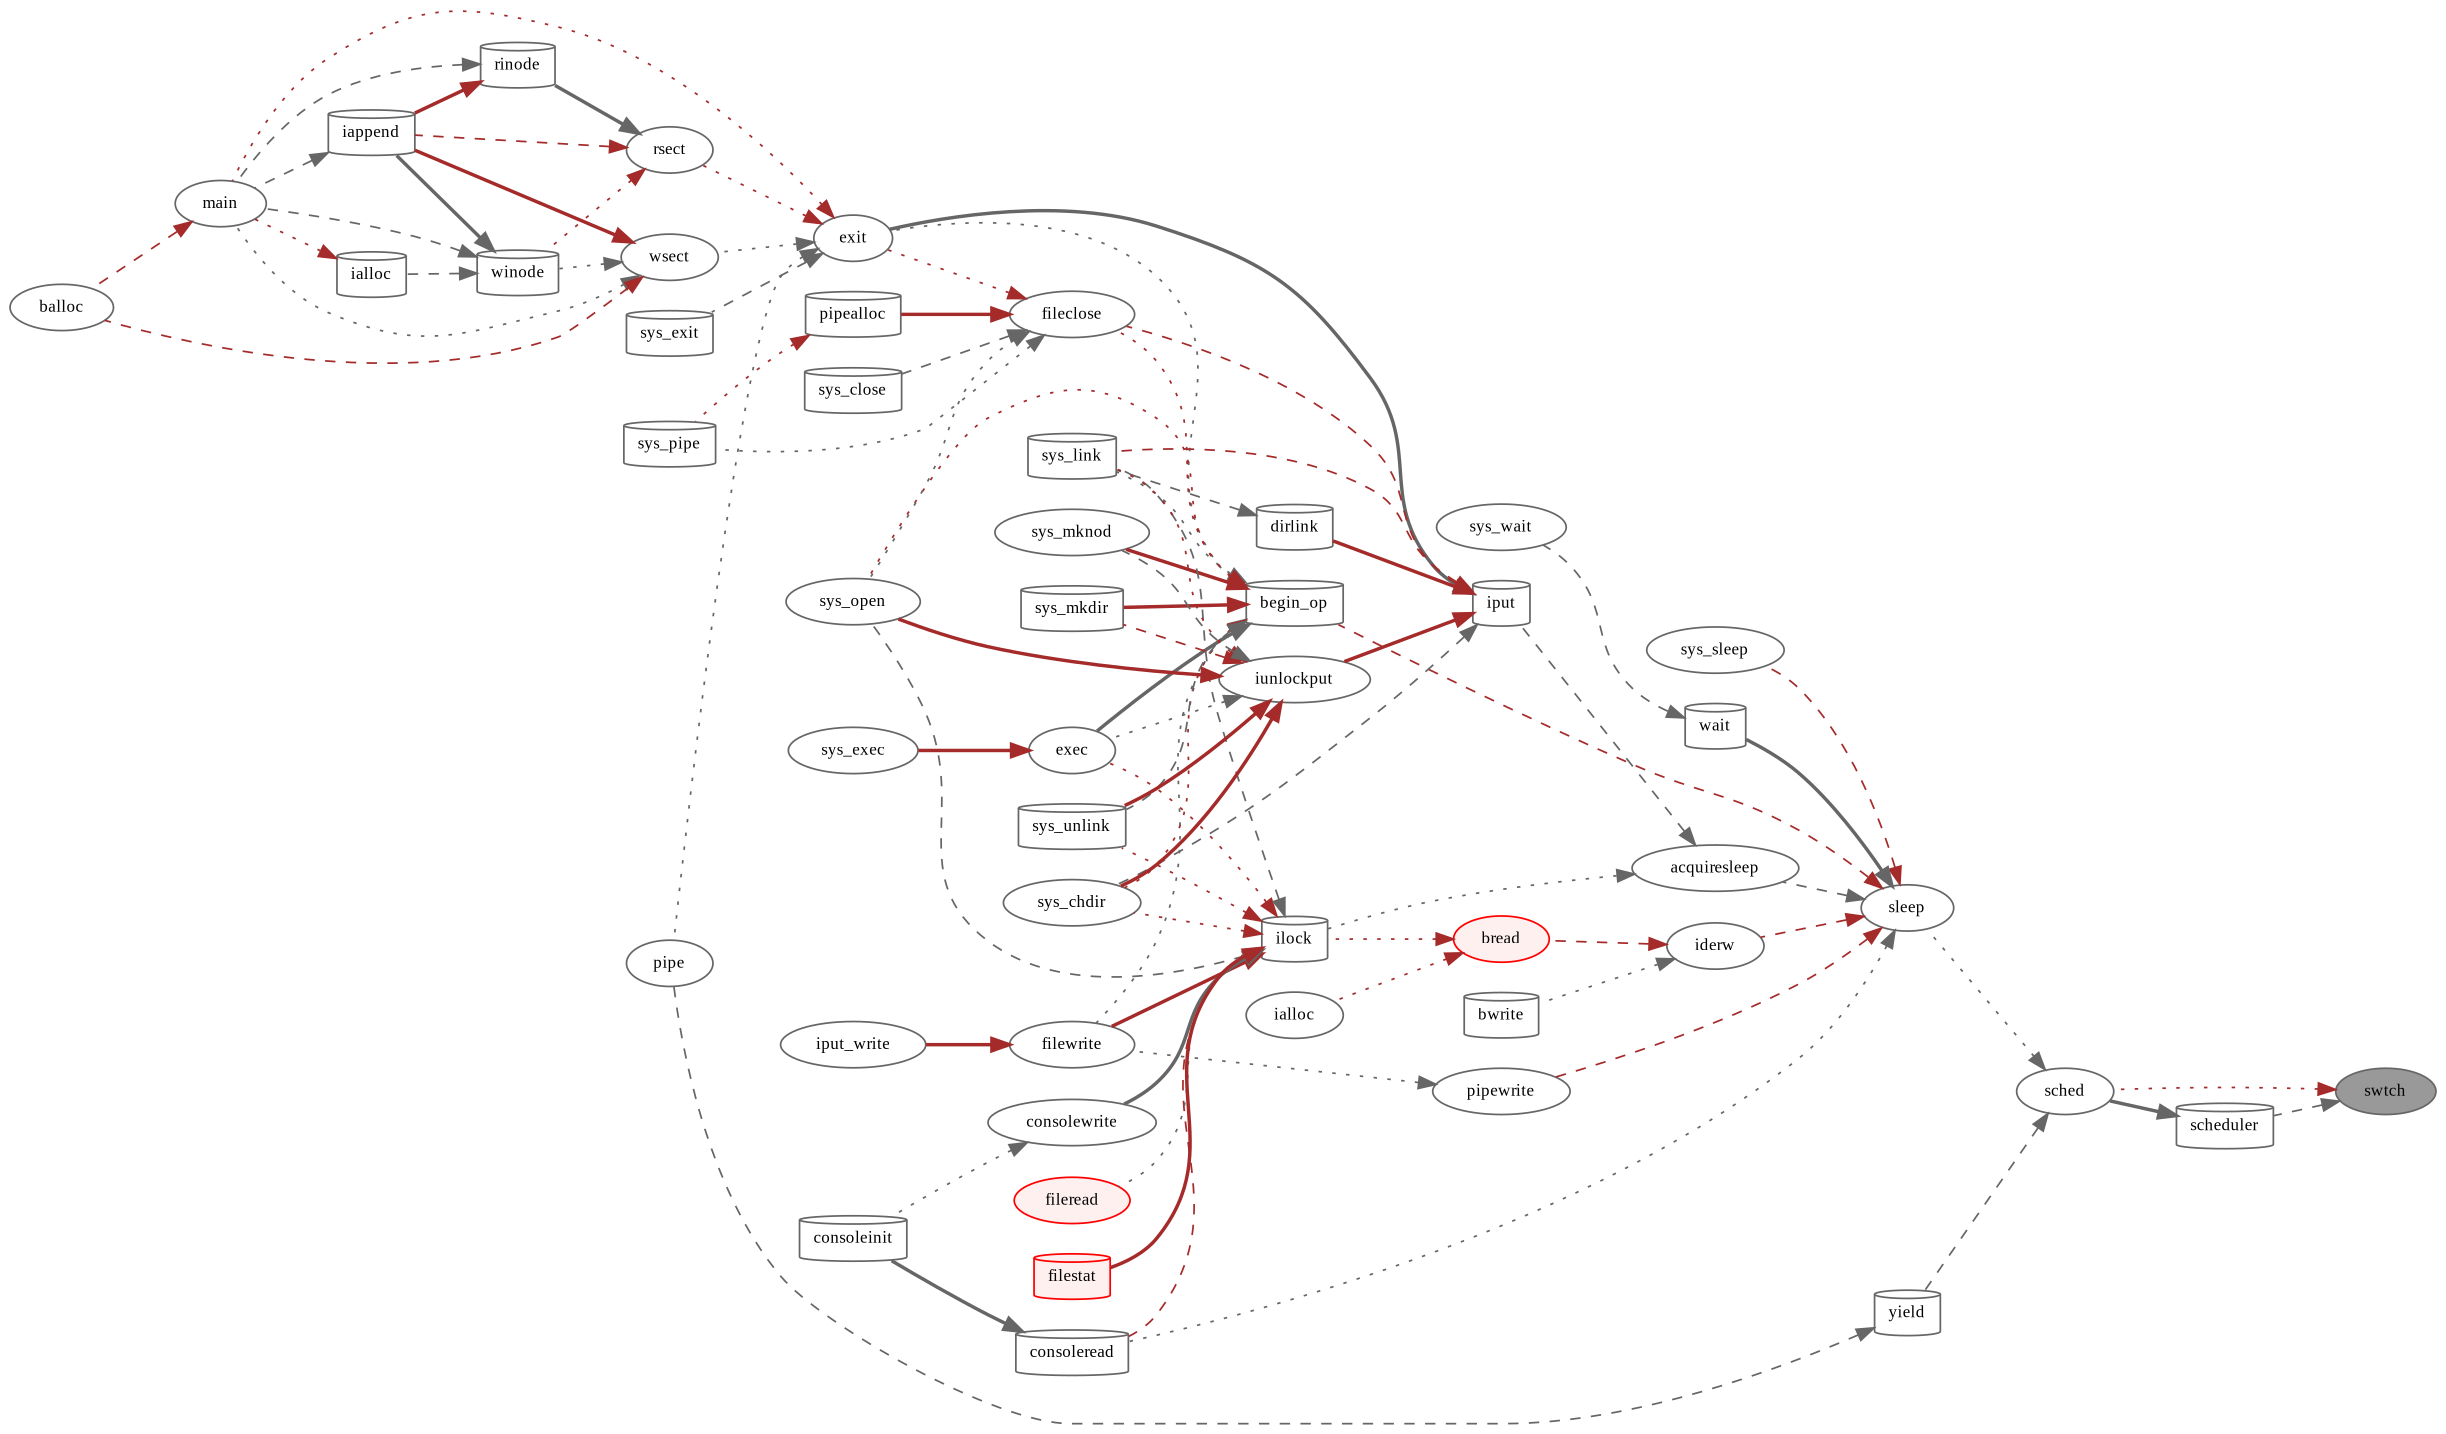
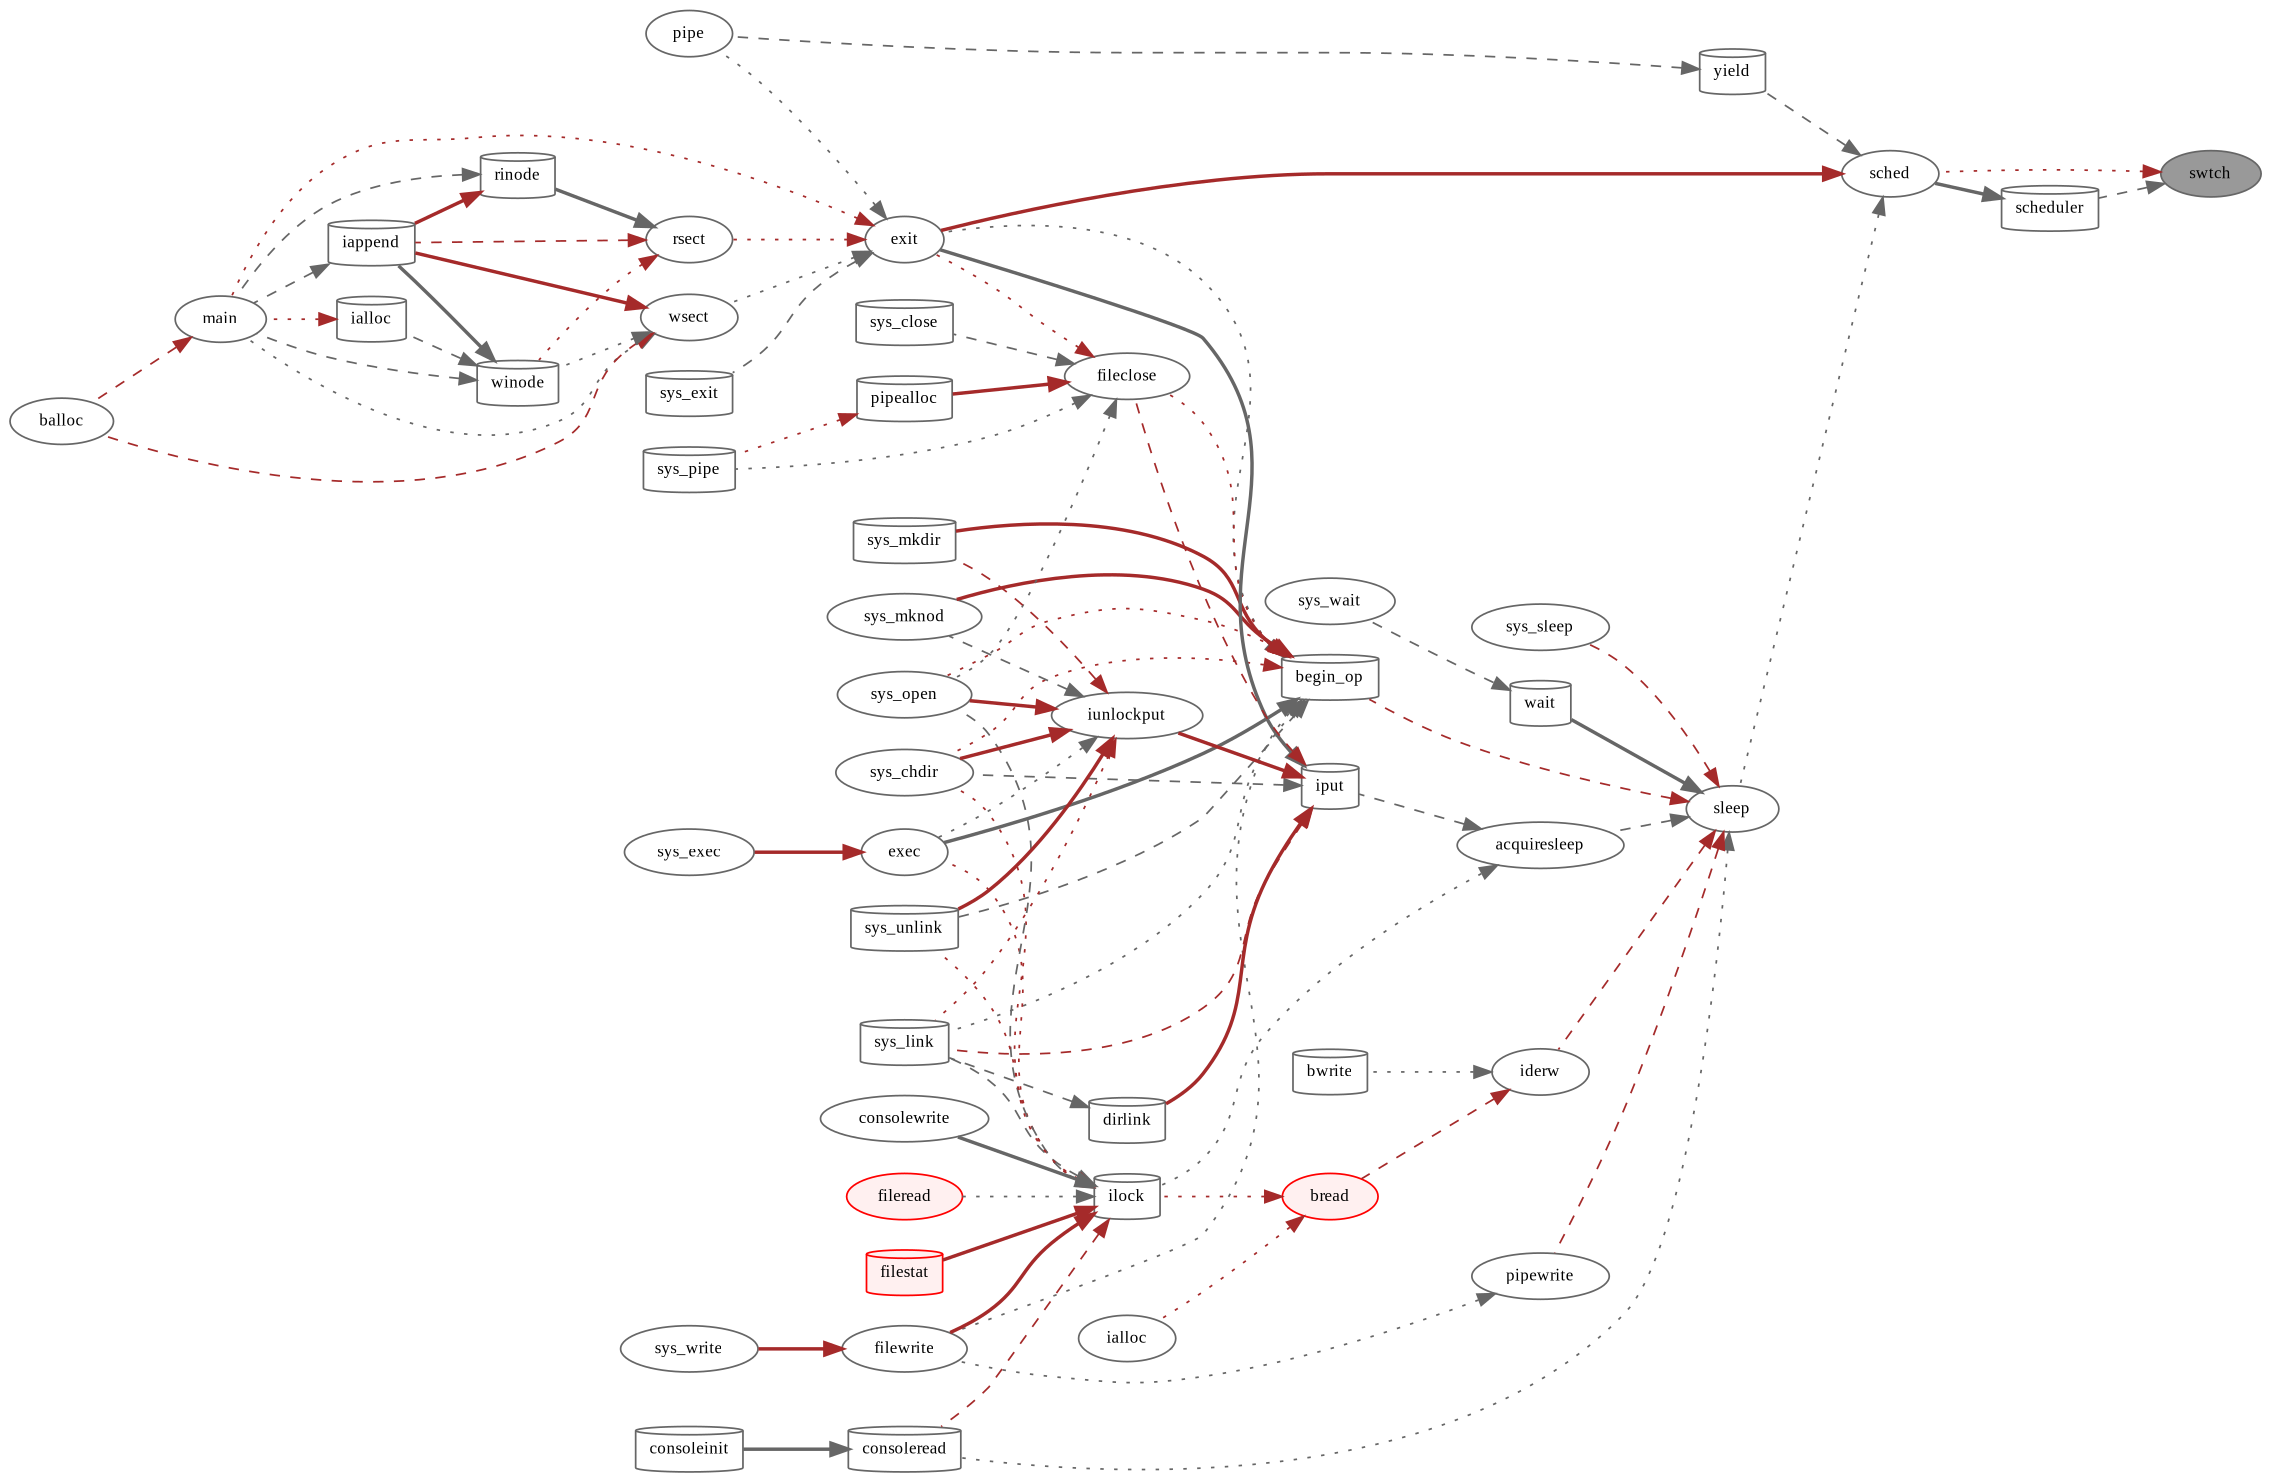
edge "exit" -> "sched": added
node "iput_write": label "iput_write" -> "sys_write"
edge "consoleinit" -> "consolewrite": removed
